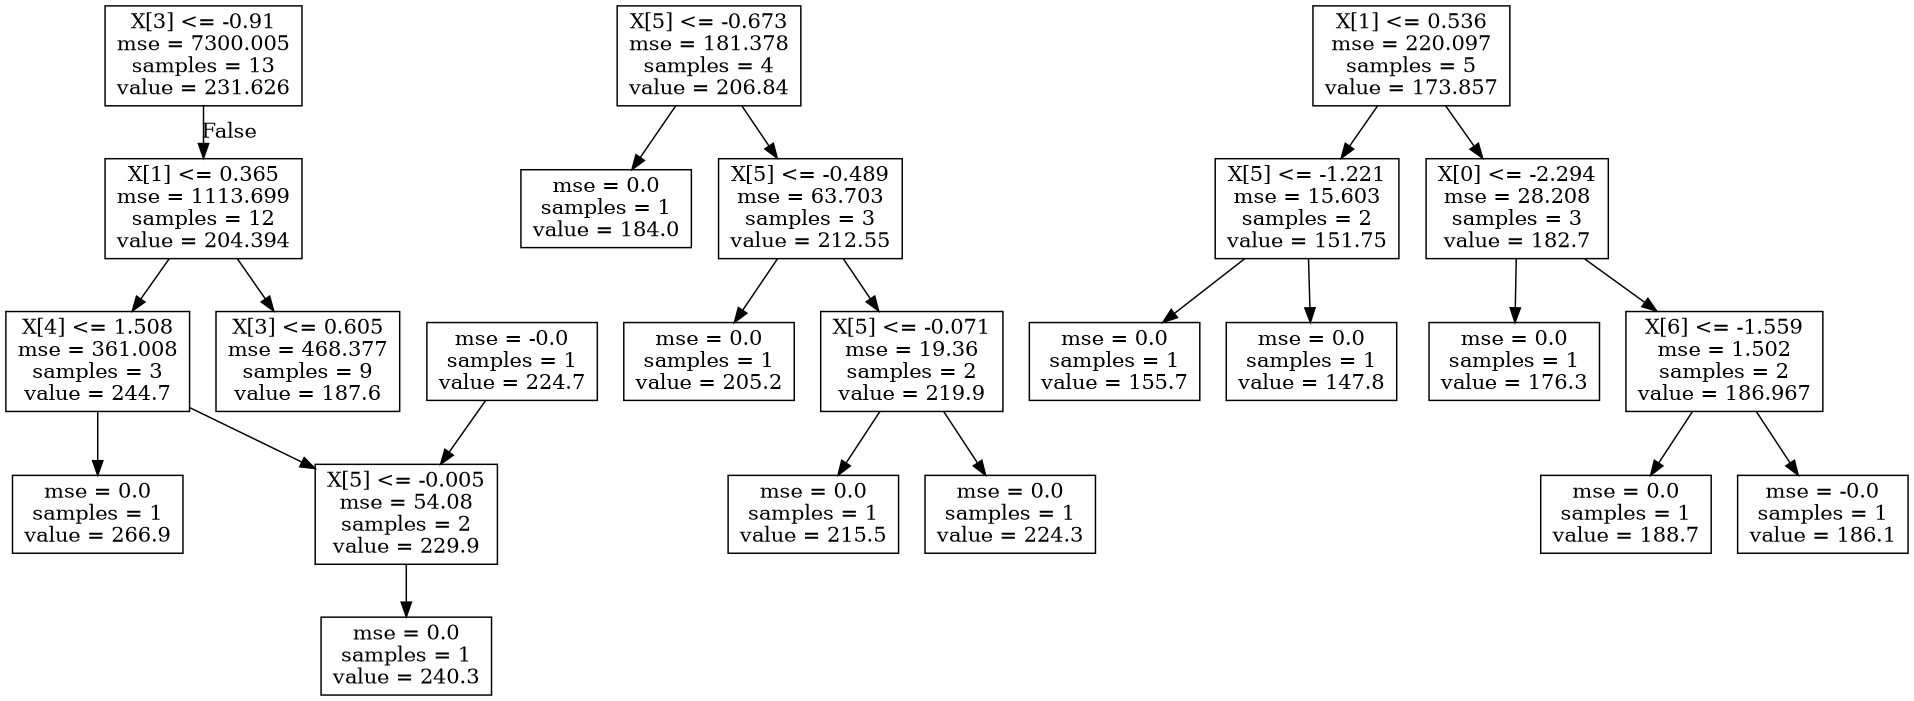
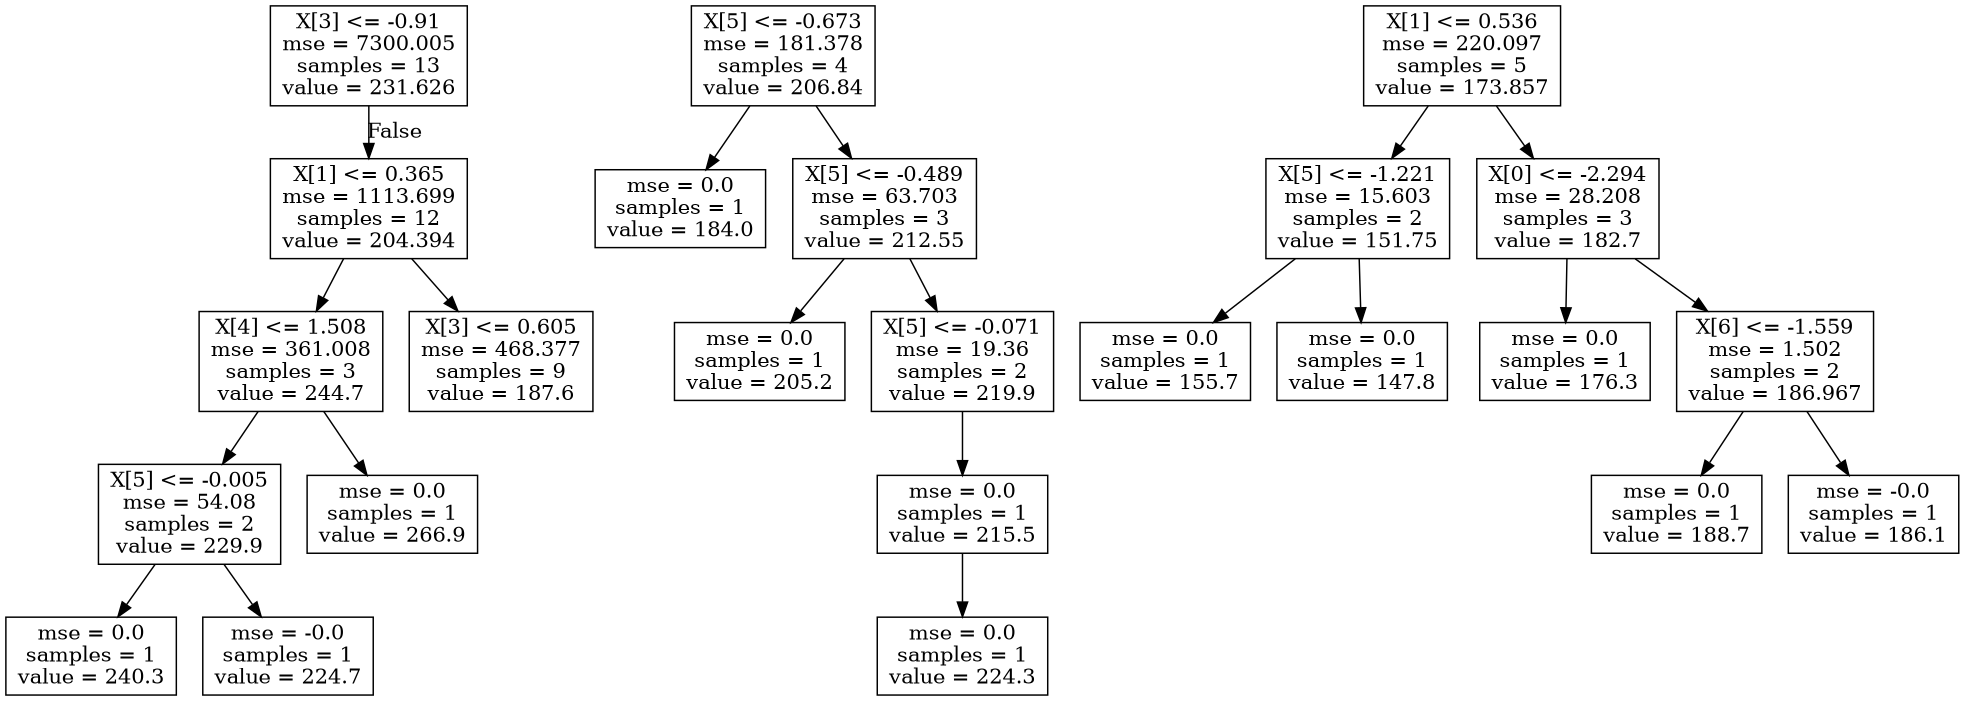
edge "mse = -0.0 samples = 1 value = 224.7" -> "X[5] <= -0.005 mse = 54.08 samples = 2 value = 229.9": reversed
edge "X[5] <= -0.071 mse = 19.36 samples = 2 value = 219.9" -> "mse = 0.0 samples = 1 value = 224.3": now "mse = 0.0 samples = 1 value = 215.5" -> "mse = 0.0 samples = 1 value = 224.3"
